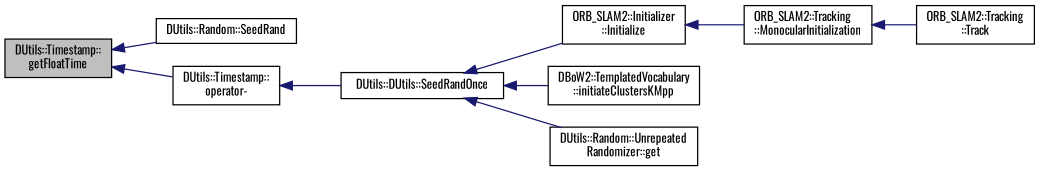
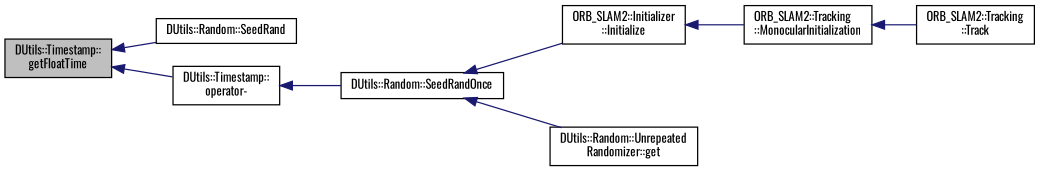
node "DUtils::DUtils::SeedRandOnce": label "DUtils::DUtils::SeedRandOnce" -> "DUtils::Random::SeedRandOnce"
node "DBoW2::TemplatedVocabulary ::initiateClustersKMpp": removed
